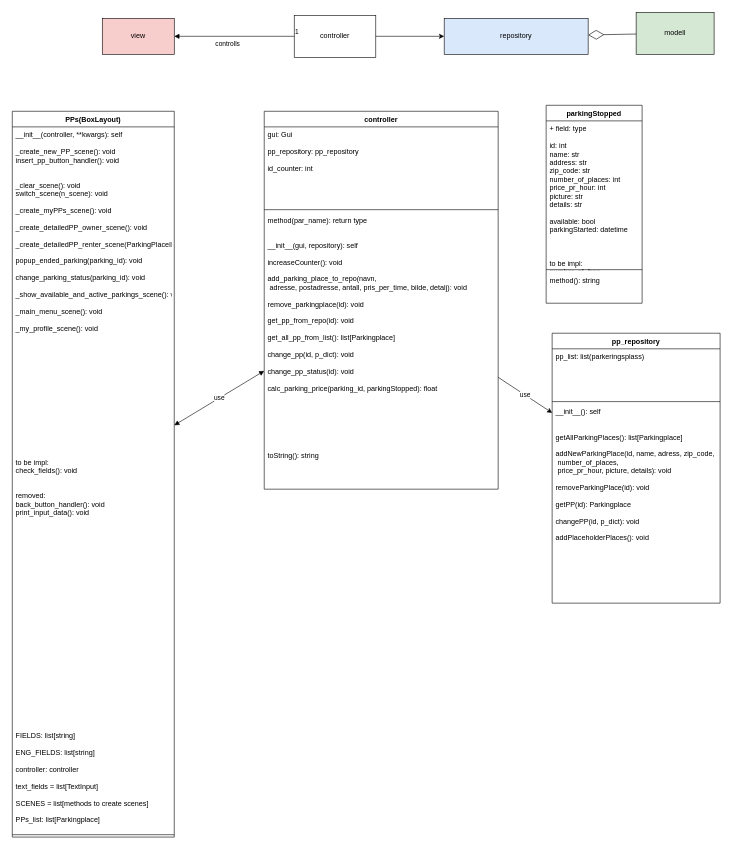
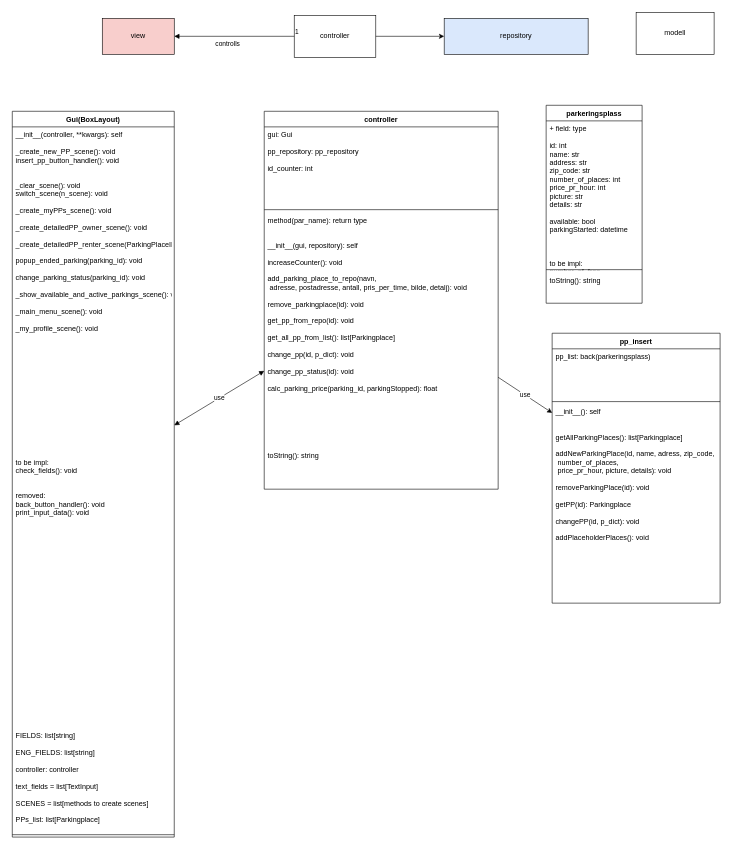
node "modell": fillcolor #d5e8d4 -> #ffffff
edge "modell" -> "repository": removed
node "parkingStopped": label "parkingStopped" -> "parkeringsplass"
node "PPs(BoxLayout)": label "PPs(BoxLayout)" -> "Gui(BoxLayout)"
node "method(): string": label "method(): string" -> "toString(): string"
node "pp_repository": label "pp_repository" -> "pp_insert"
node "pp_list: list(parkeringsplass)": label "pp_list: list(parkeringsplass)" -> "pp_list: back(parkeringsplass)"
